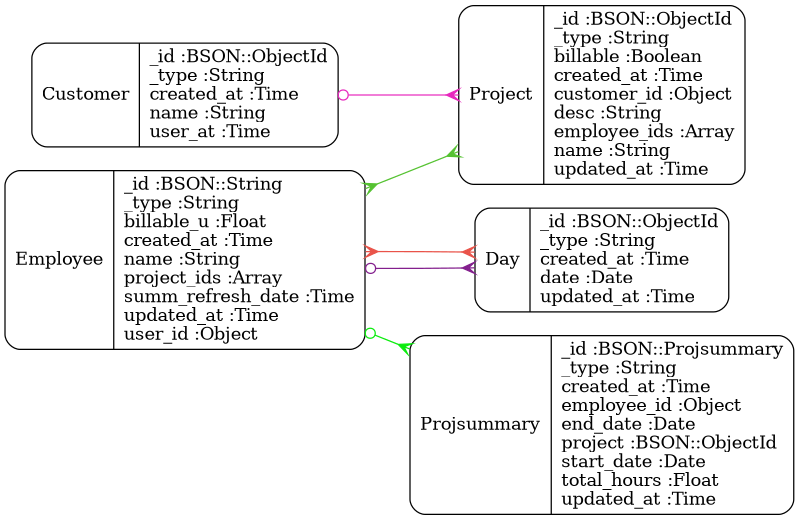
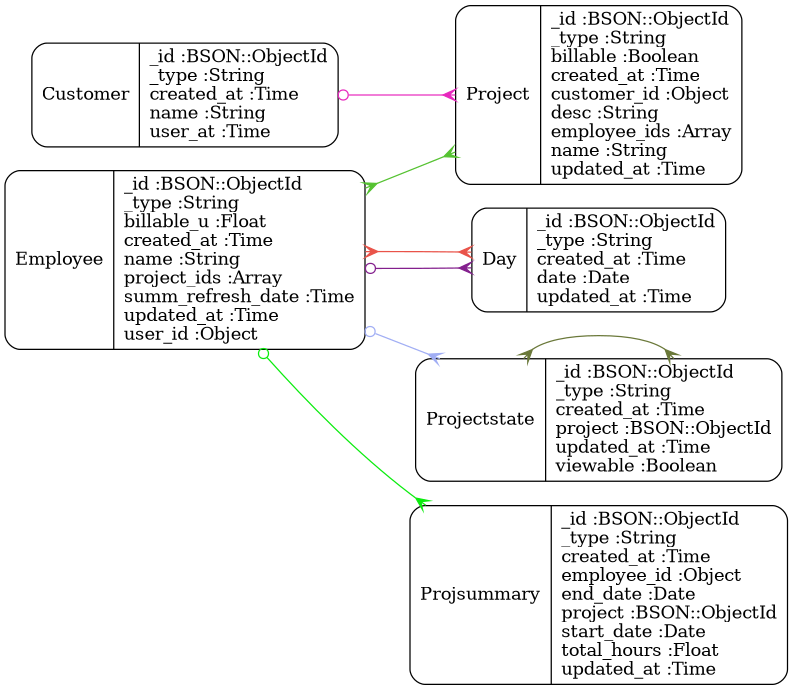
node "Employee": text "_id :BSON::String" -> "_id :BSON::ObjectId"
node "Projsummary": text "_id :BSON::Projsummary" -> "_id :BSON::ObjectId"
node "Projectstate": added
